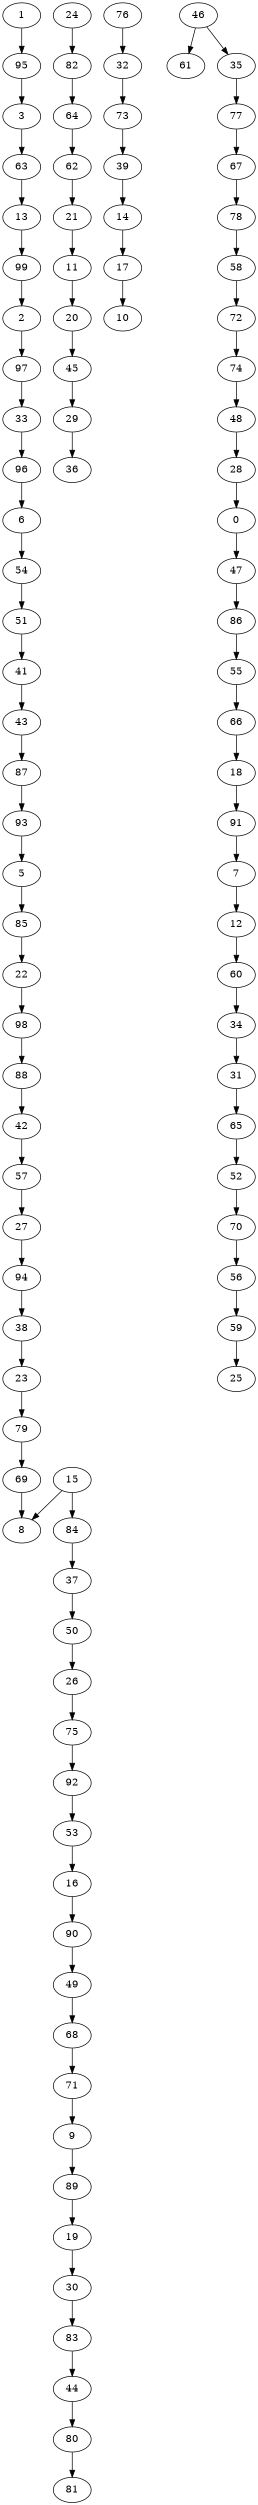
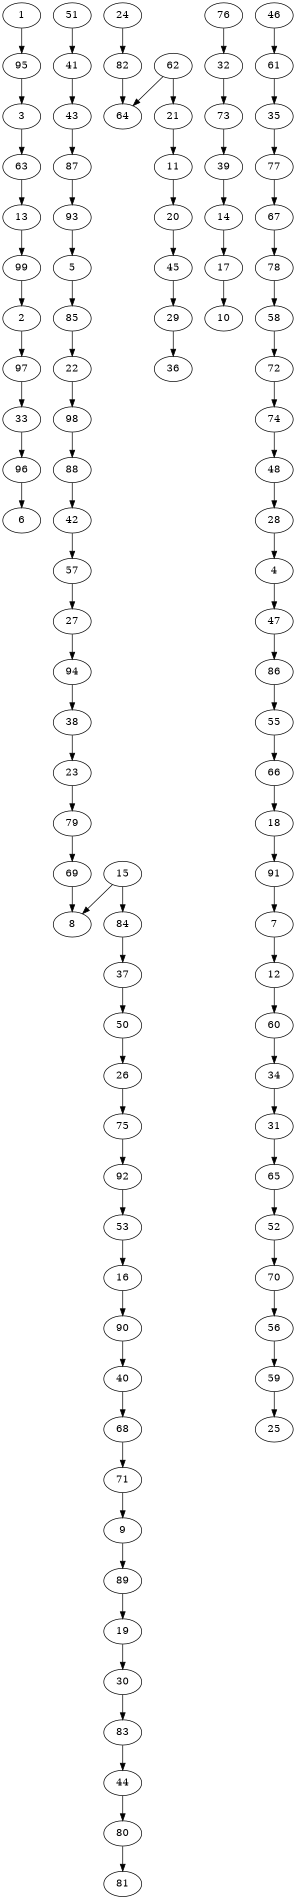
edge "46" -> "35": now "61" -> "35"
edge "64" -> "62": reversed
node "0": label "0" -> "4"
node "54": removed
node "49": label "49" -> "40"
